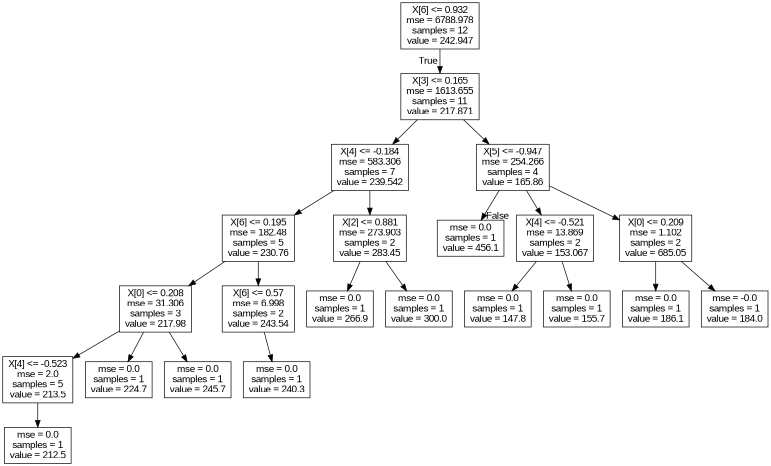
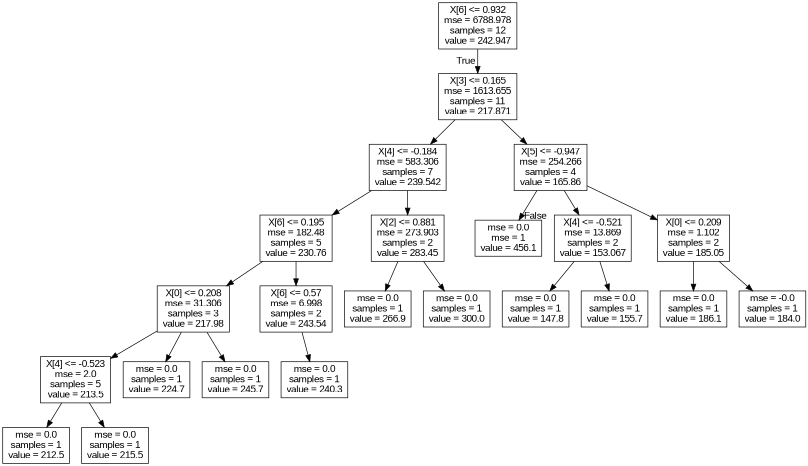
node "mse = 0.0 samples = 1 value = 456.1": label "mse = 0.0 samples = 1 value = 456.1" -> "mse = 0.0 mse = 1 value = 456.1"
node "X[0] <= 0.209 mse = 1.102 samples = 2 value = 685.05": label "X[0] <= 0.209 mse = 1.102 samples = 2 value = 685.05" -> "X[0] <= 0.209 mse = 1.102 samples = 2 value = 185.05"
node "mse = 0.0 samples = 1 value = 215.5": added
